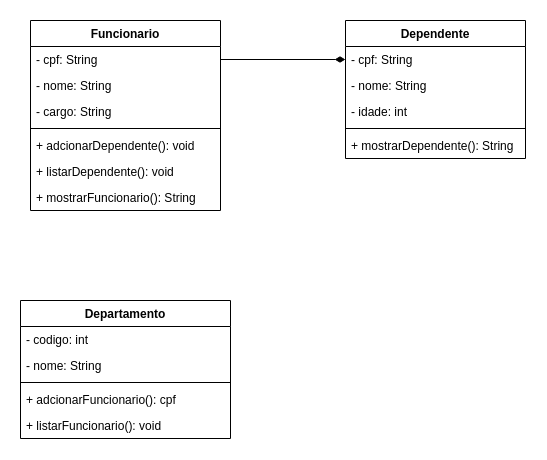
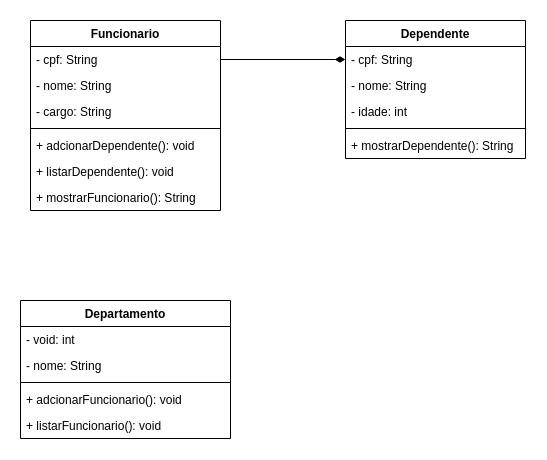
node "- codigo: int": label "- codigo: int" -> "- void: int"
node "+ adcionarFuncionario(): cpf": label "+ adcionarFuncionario(): cpf" -> "+ adcionarFuncionario(): void"
